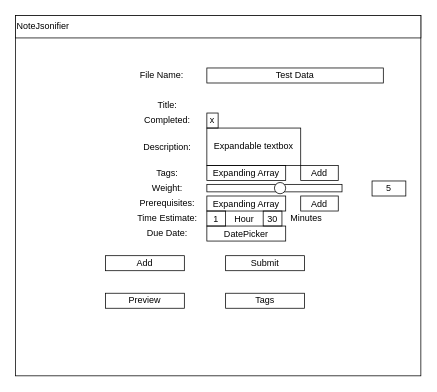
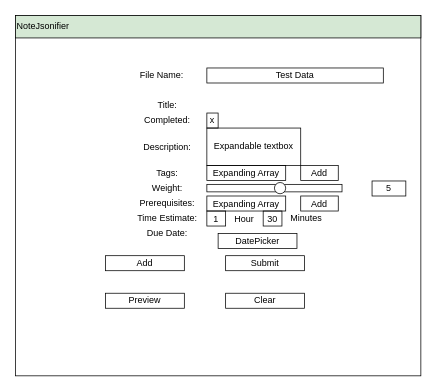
node "NoteJsonifier": fillcolor #ffffff -> #d5e8d4
node "DatePicker": moved (246, 233) -> (257, 241)
node "Tags": label "Tags" -> "Clear"
